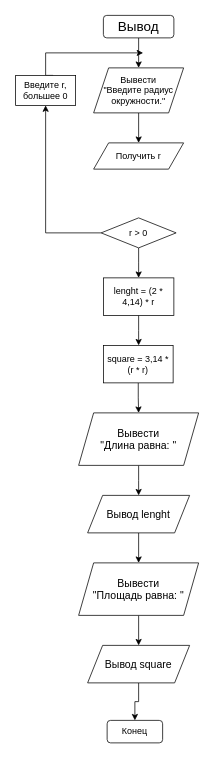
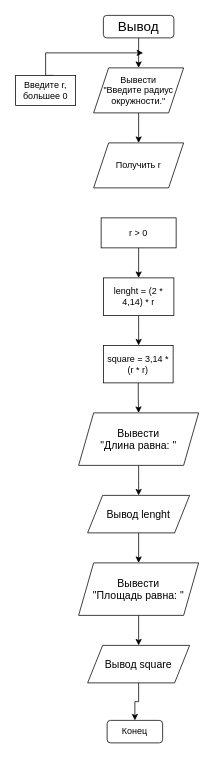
node "Получить r": size 90x26 -> 90x45
edge "r > 0" -> "Введите r, большее 0": removed
node "r > 0": shape diamond -> rectangle
